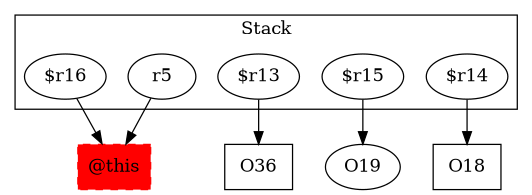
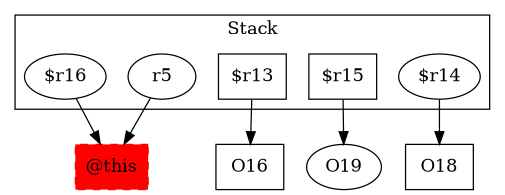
node "$r13": shape ellipse -> box
node "$r15": shape ellipse -> box
node "O36": label "O36" -> "O16"
